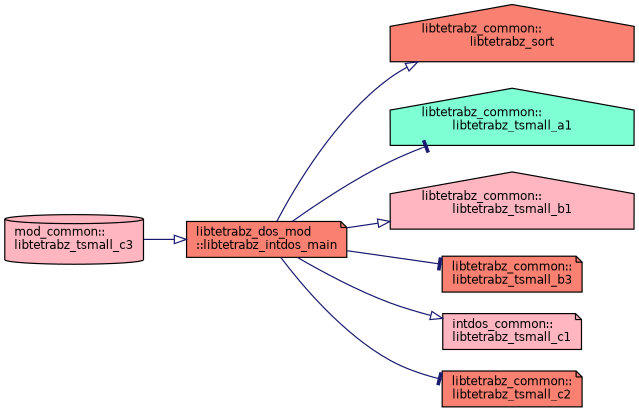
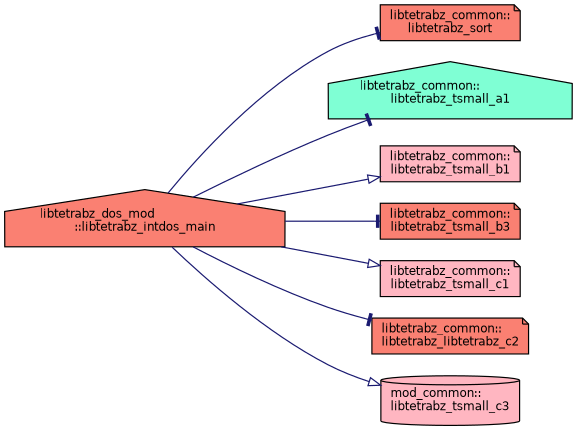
node "libtetrabz_common:: libtetrabz_sort": shape house -> note
edge "libtetrabz_dos_mod ::libtetrabz_intdos_main" -> "libtetrabz_common:: libtetrabz_sort": arrowhead onormal -> tee
node "libtetrabz_common:: libtetrabz_tsmall_b1": shape house -> note
edge "mod_common:: libtetrabz_tsmall_c3" -> "libtetrabz_dos_mod ::libtetrabz_intdos_main": reversed
node "libtetrabz_dos_mod ::libtetrabz_intdos_main": shape note -> house
node "intdos_common:: libtetrabz_tsmall_c1": label "intdos_common:: libtetrabz_tsmall_c1" -> "libtetrabz_common:: libtetrabz_tsmall_c1"
node "libtetrabz_common:: libtetrabz_tsmall_c2": label "libtetrabz_common:: libtetrabz_tsmall_c2" -> "libtetrabz_common:: libtetrabz_libtetrabz_c2"
